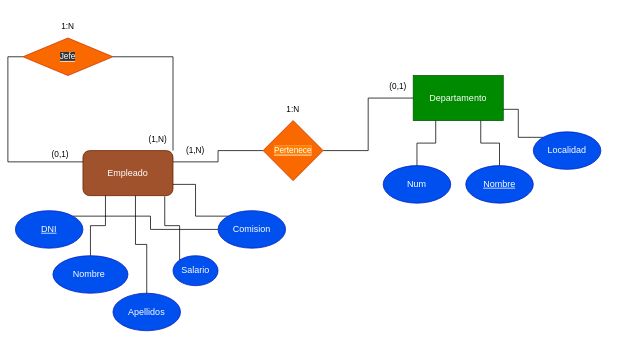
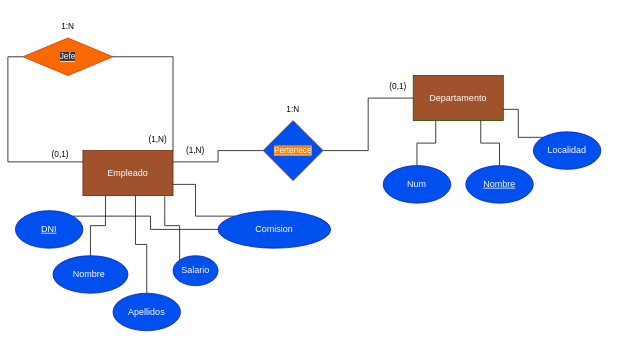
node "Departamento": fillcolor #008a00 -> #a0522d
node "Pertenece": fillcolor #fa6800 -> #0050ef
node "Empleado": shape rounded rectangle -> rectangle
node "Comision": size 68x38 -> 113x38
